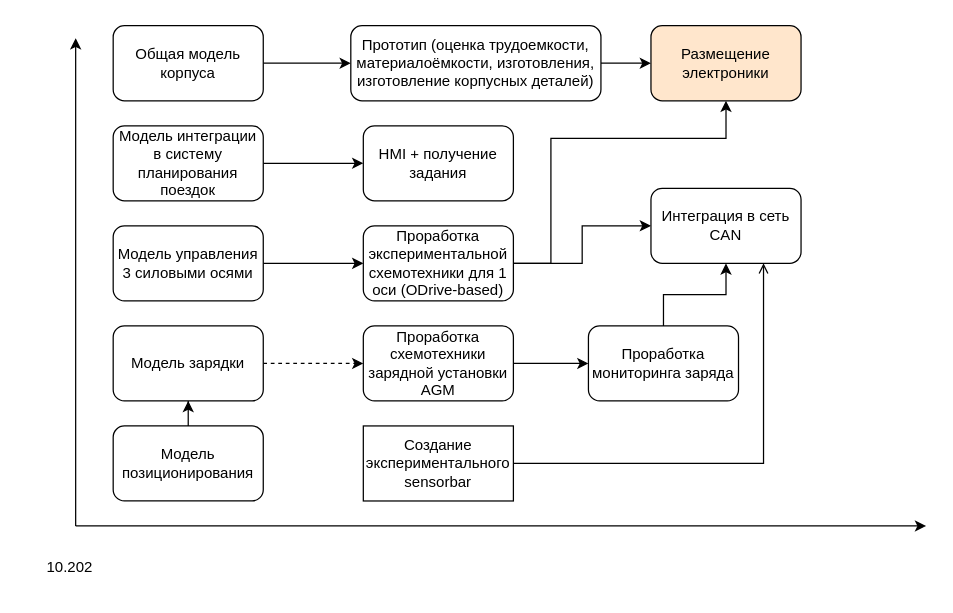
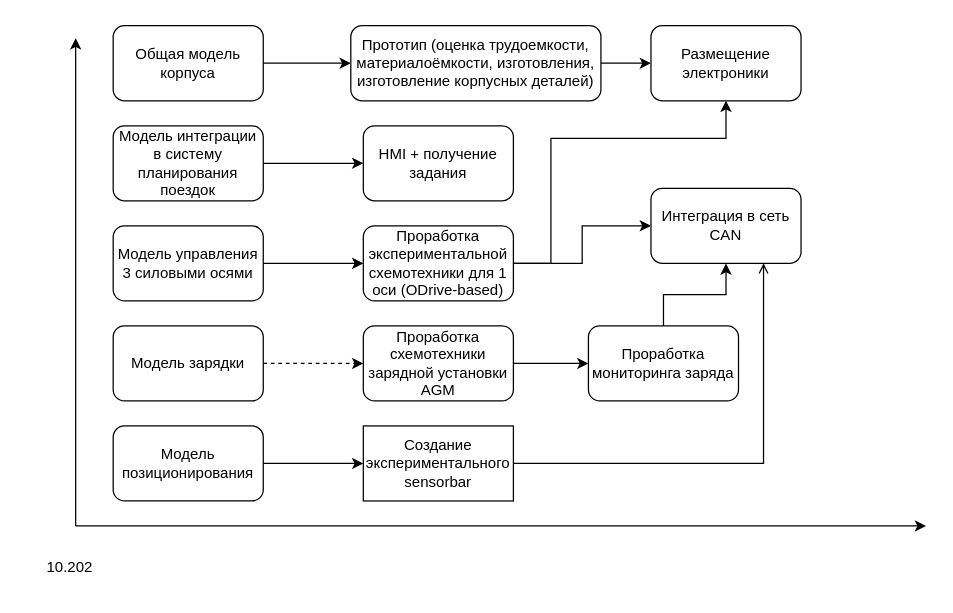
node "Размещение электроники": fillcolor #ffe6cc -> #ffffff
edge "Модель позиционирования" -> "Модель зарядки": now "Модель позиционирования" -> "Создание экспериментального sensorbar"
